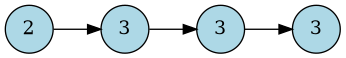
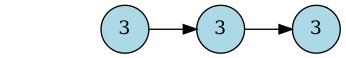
node "2": removed
